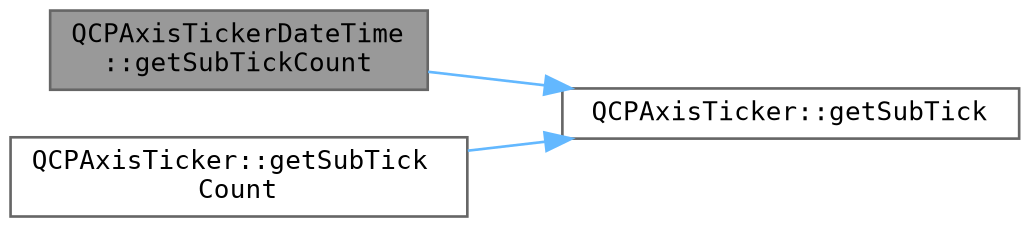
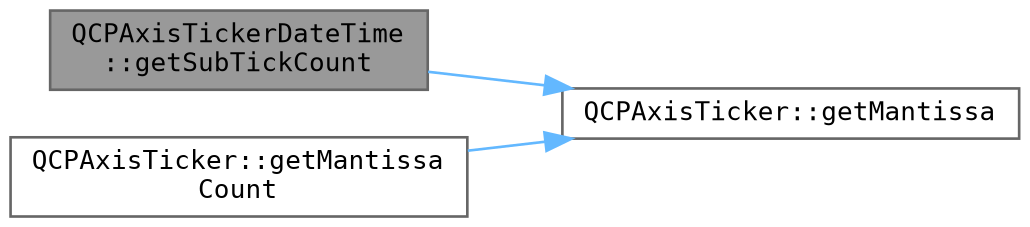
node "QCPAxisTicker::getSubTick": label "QCPAxisTicker::getSubTick" -> "QCPAxisTicker::getMantissa"
node "QCPAxisTicker::getSubTick Count": label "QCPAxisTicker::getSubTick Count" -> "QCPAxisTicker::getMantissa Count"
